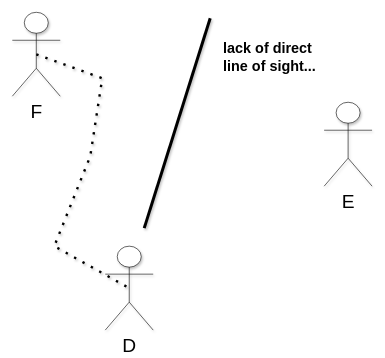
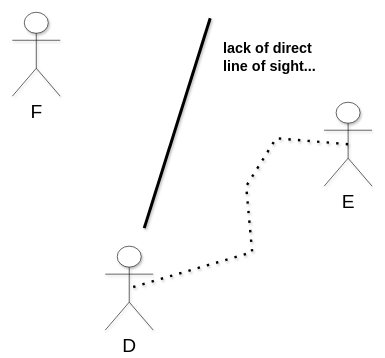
edge "F" -- "D": removed
edge "E" -- "D": added
